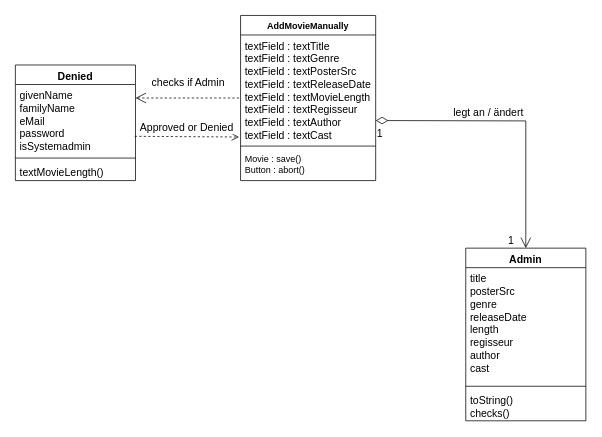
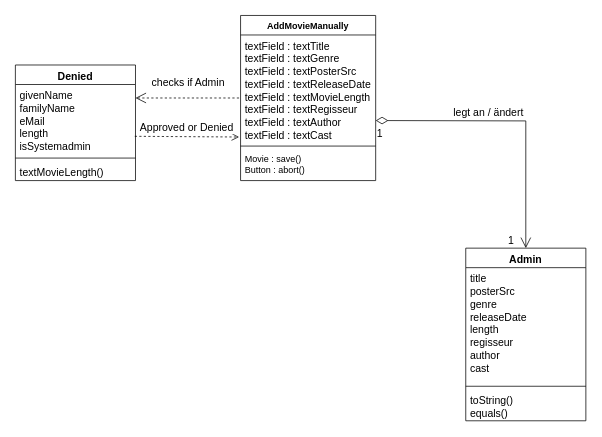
node "givenName familyName eMail password isSystemadmin": label "givenName familyName eMail password isSystemadmin" -> "givenName familyName eMail length isSystemadmin"
node "toString() checks()": label "toString() checks()" -> "toString() equals()"
